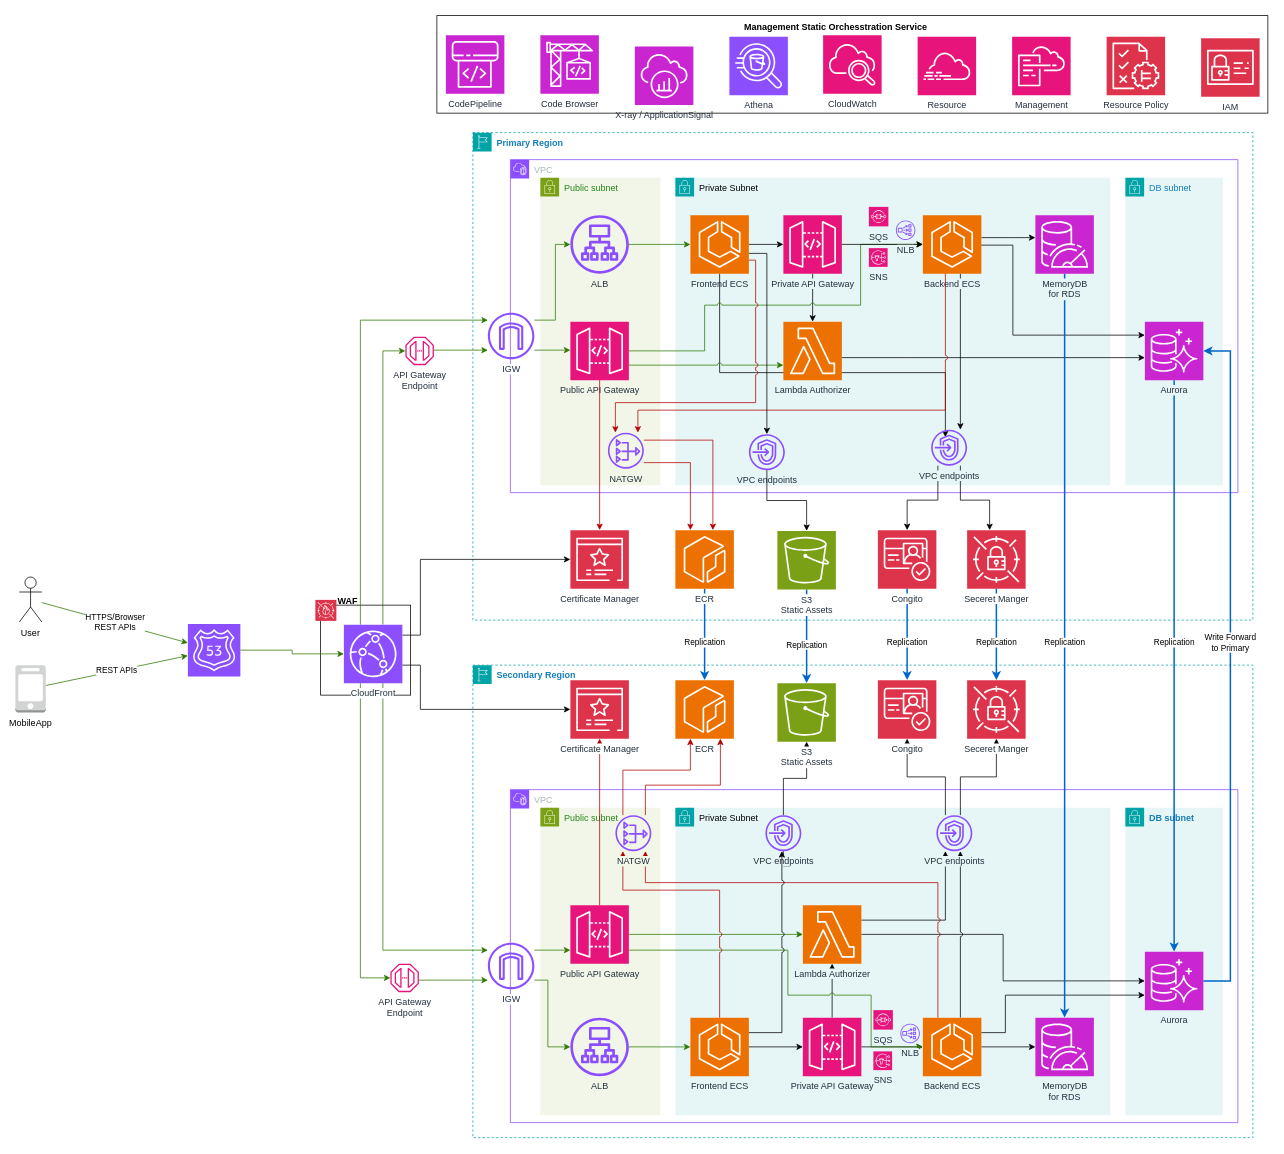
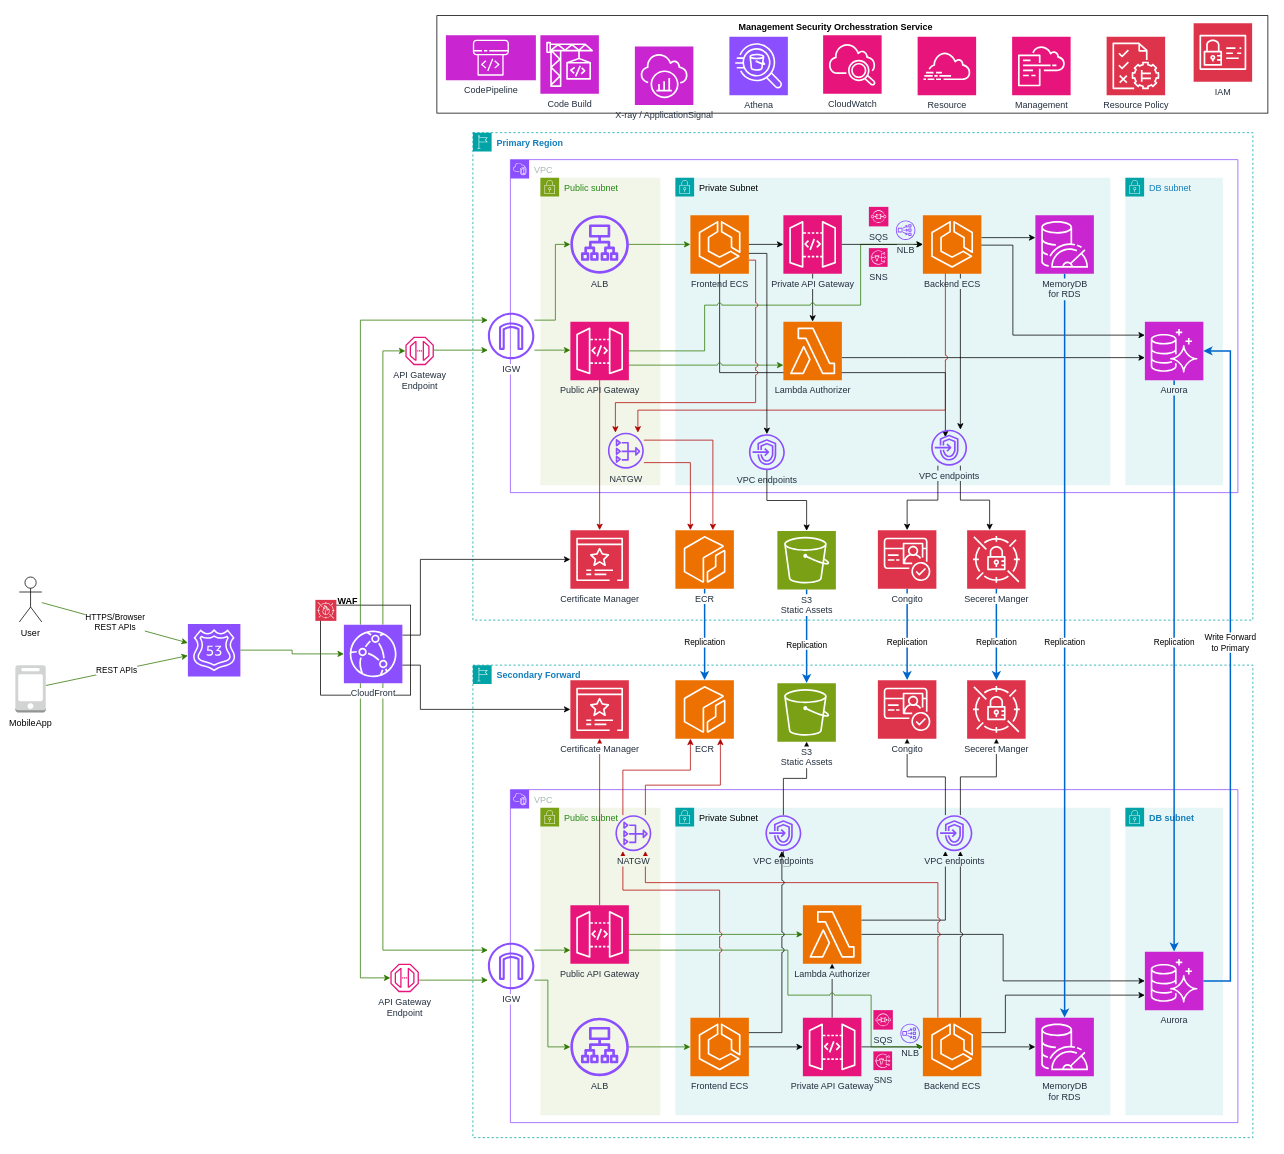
node "Management Static Orchesstration Service": label "Management Static Orchesstration Service" -> "Management Security Orchesstration Service"
node "CodePipeline": size 59x59 -> 90x45
node "IAM": moved (1230, 67) -> (1223, 52)
node "Code Browser": label "Code Browser" -> "Code Build"
node "Secondary Region": label "Secondary Region" -> "Secondary Forward"
